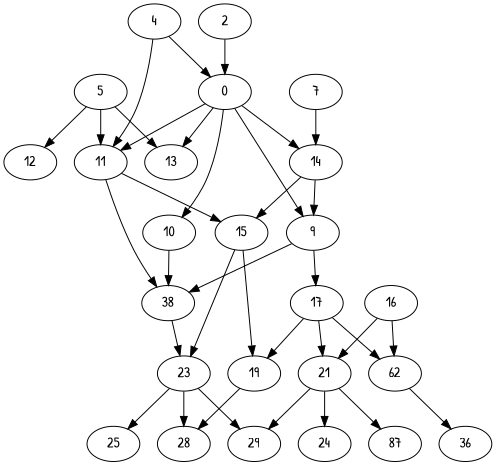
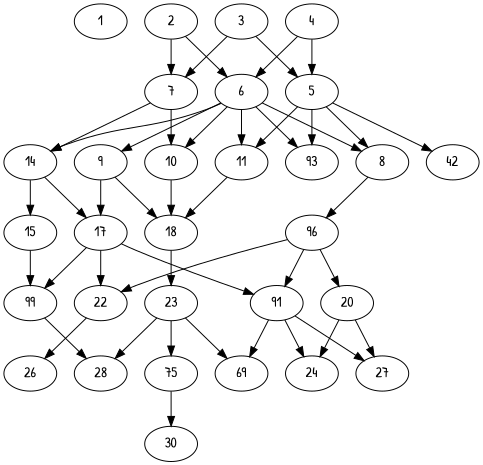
node "1": added
node "3": added
edge "2" -> "7": added
edge "4" -> "11": now "4" -> "5"
node "0": label "0" -> "6"
edge "7" -> "10": added
node "12": label "12" -> "42"
node "13": label "13" -> "93"
node "8": added
edge "14" -> "9": now "14" -> "17"
edge "11" -> "15": removed
edge "15" -> "23": removed
node "38": label "38" -> "18"
node "20": added
node "16": label "16" -> "96"
node "19": label "19" -> "99"
node "21": label "21" -> "91"
node "62": label "62" -> "22"
node "25": label "25" -> "75"
node "30": added
node "29": label "29" -> "69"
node "87": label "87" -> "27"
node "36": label "36" -> "26"
